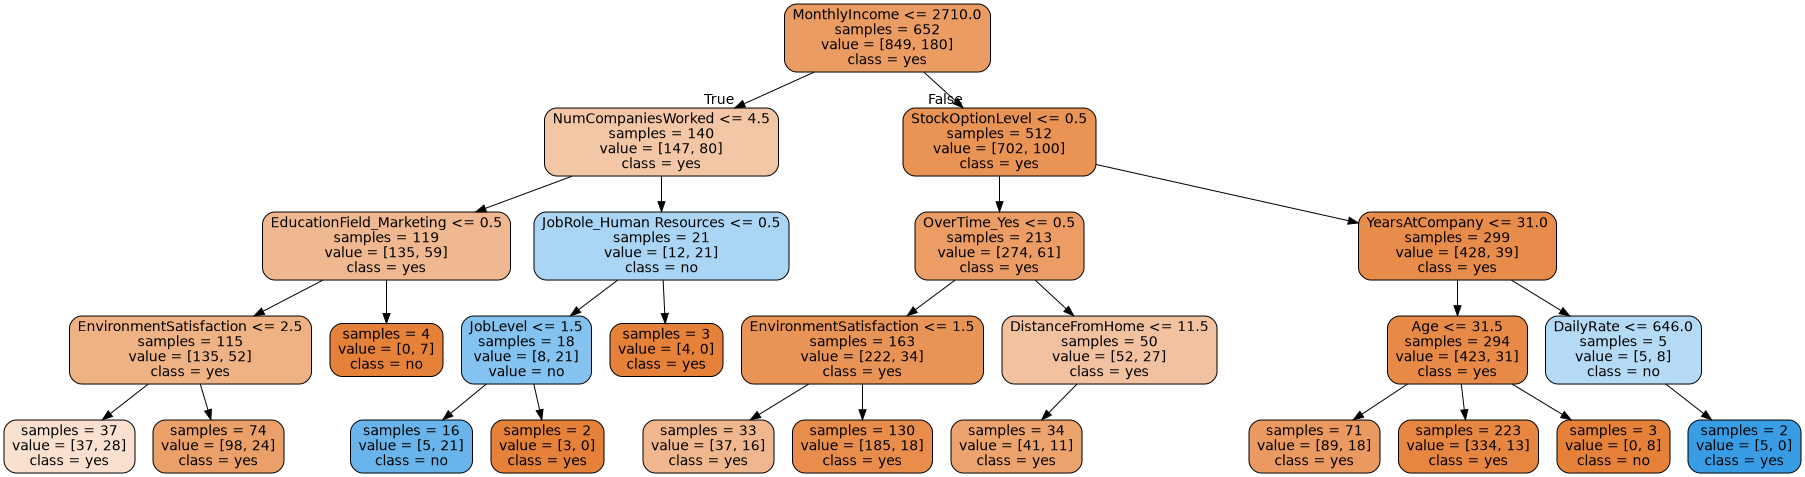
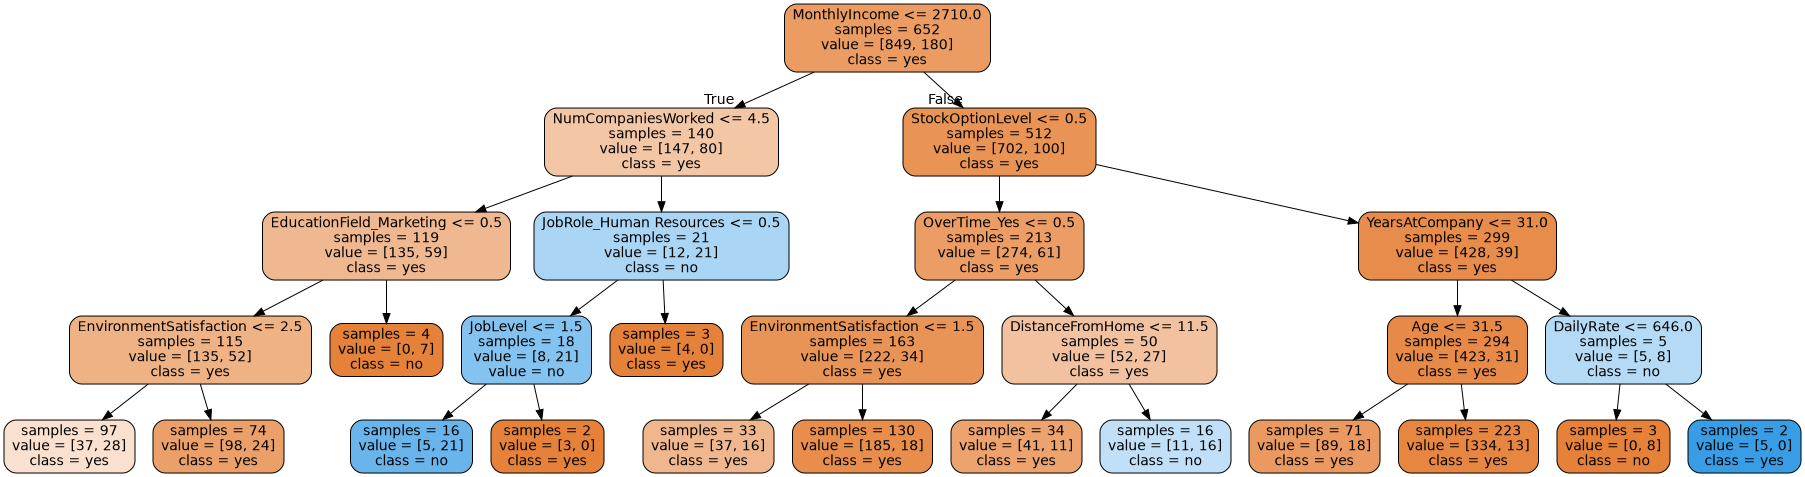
edge "Age <= 31.5 samples = 294 value = [423, 31] class = yes" -> "samples = 3 value = [0, 8] class = no": now "DailyRate <= 646.0 samples = 5 value = [5, 8] class = no" -> "samples = 3 value = [0, 8] class = no"
node "samples = 37 value = [37, 28] class = yes": label "samples = 37 value = [37, 28] class = yes" -> "samples = 97 value = [37, 28] class = yes"
node "samples = 16 value = [11, 16] class = no": added
